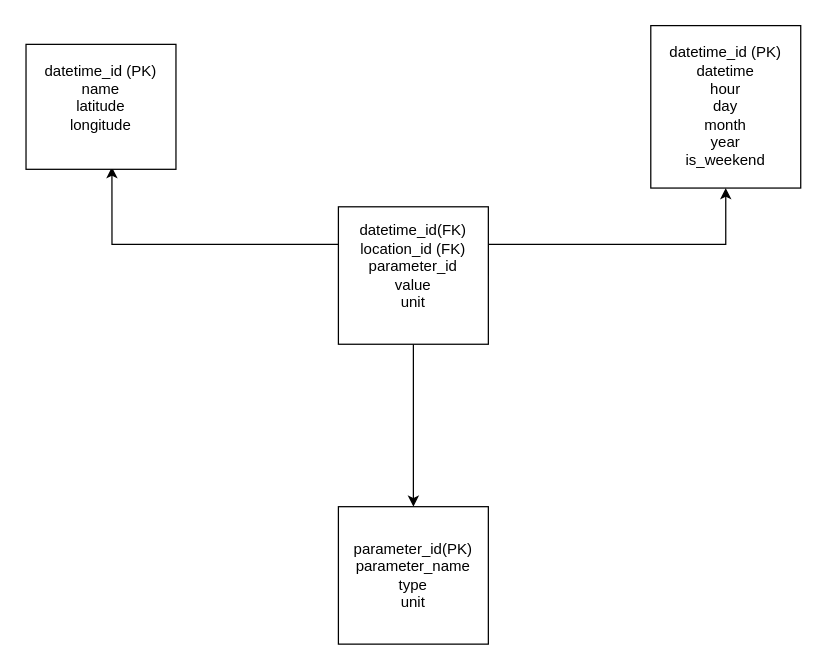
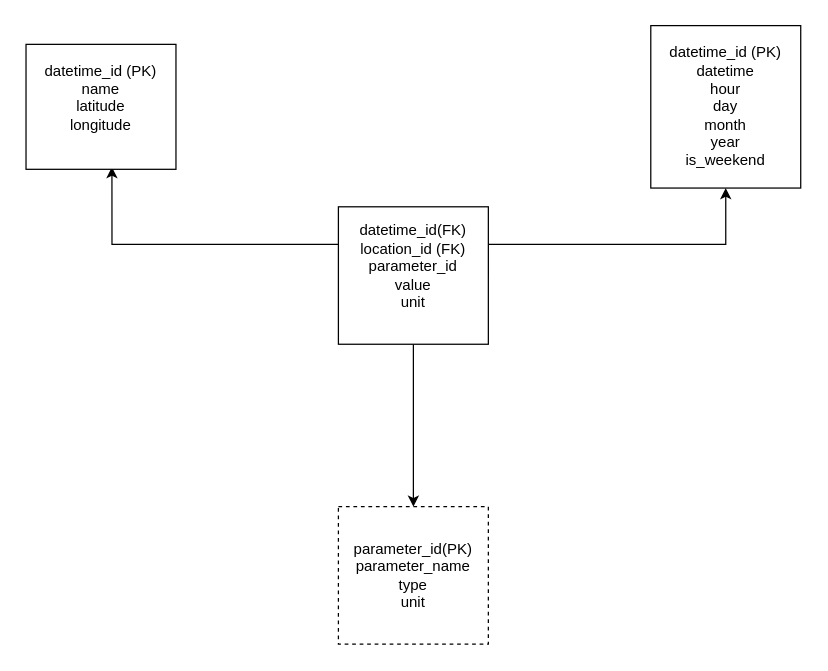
node "parameter_id(PK) parameter_name type unit": style solid -> dashed
